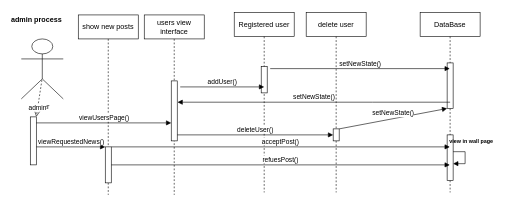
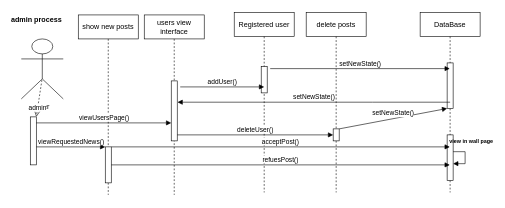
node "delete user": label "delete user" -> "delete posts"
